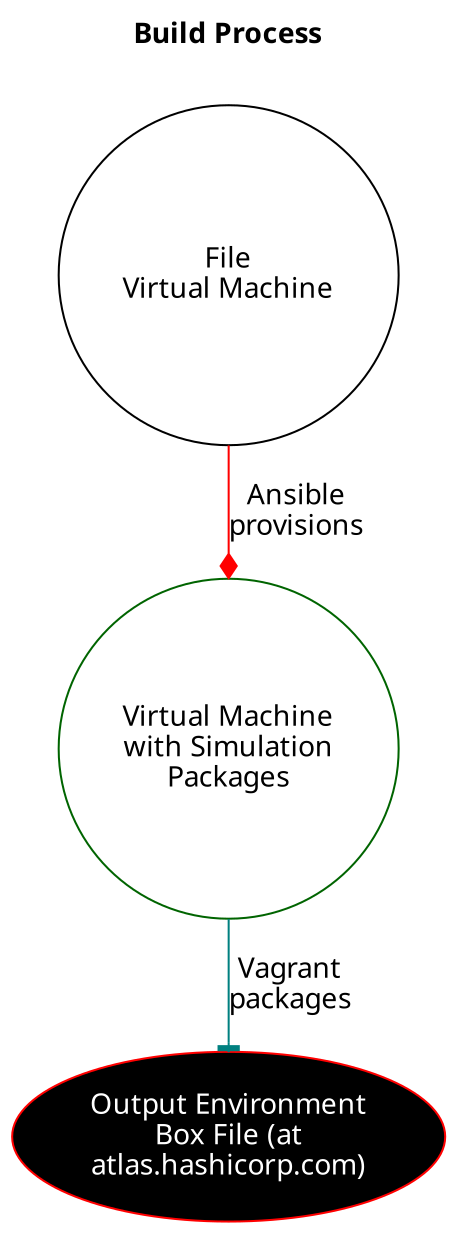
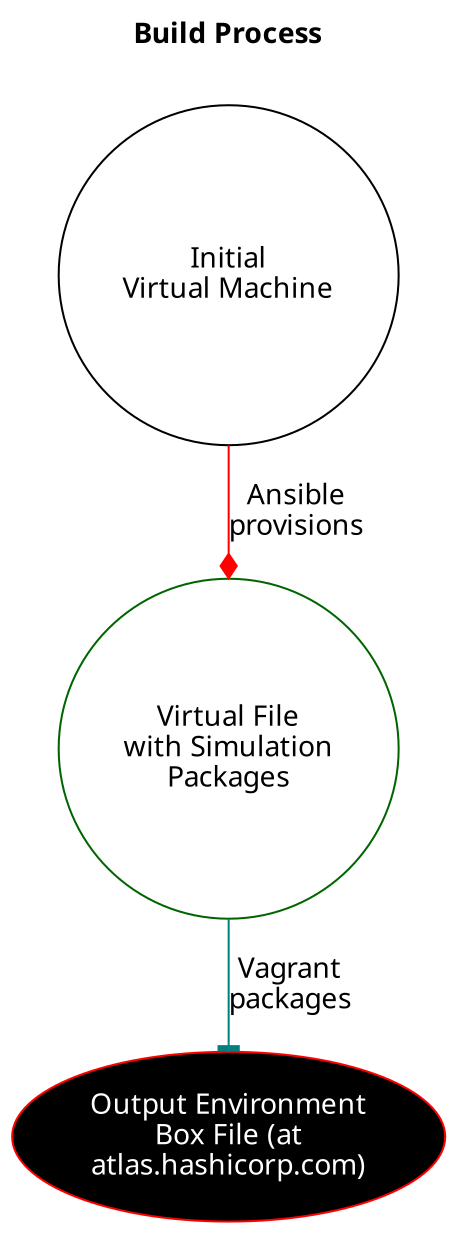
node "File Virtual Machine": label "File Virtual Machine" -> "Initial Virtual Machine"
node "Virtual Machine with Simulation Packages": label "Virtual Machine with Simulation Packages" -> "Virtual File with Simulation Packages"
